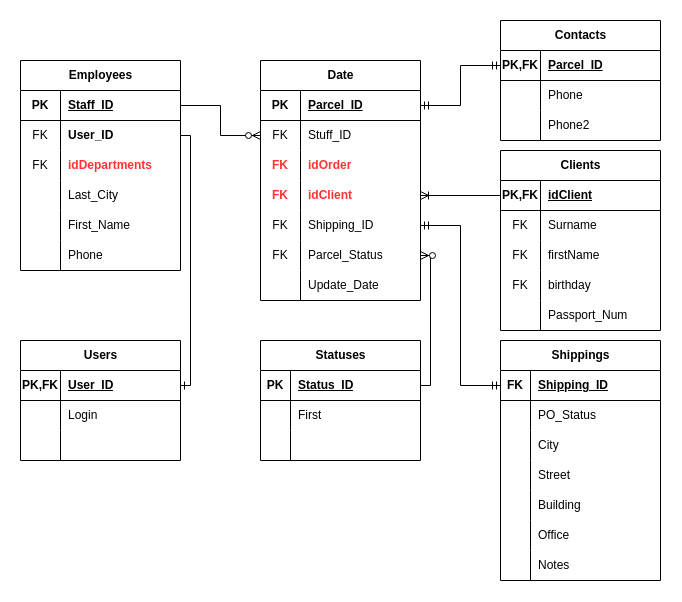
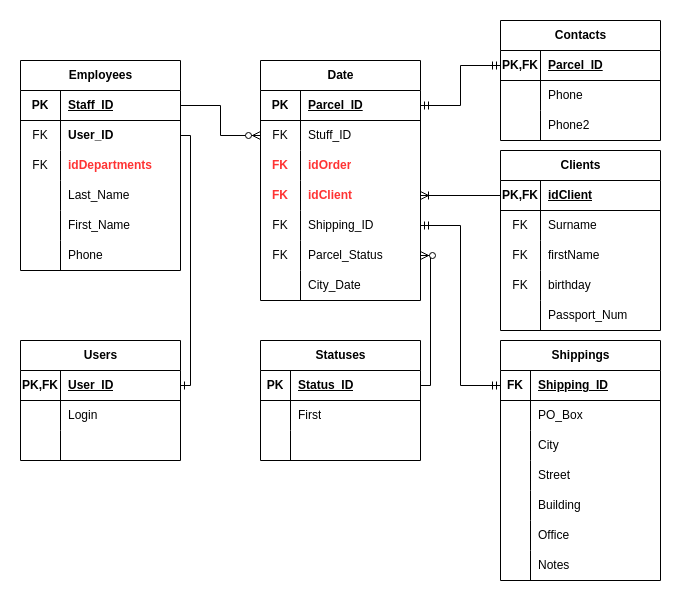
node "Last_City": label "Last_City" -> "Last_Name"
node "Update_Date": label "Update_Date" -> "City_Date"
node "PO_Status": label "PO_Status" -> "PO_Box"
